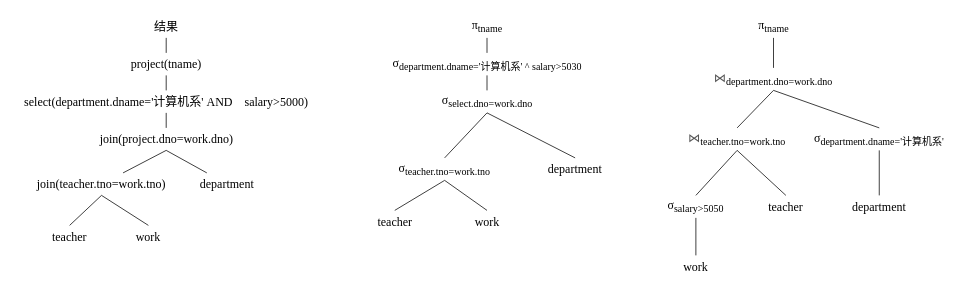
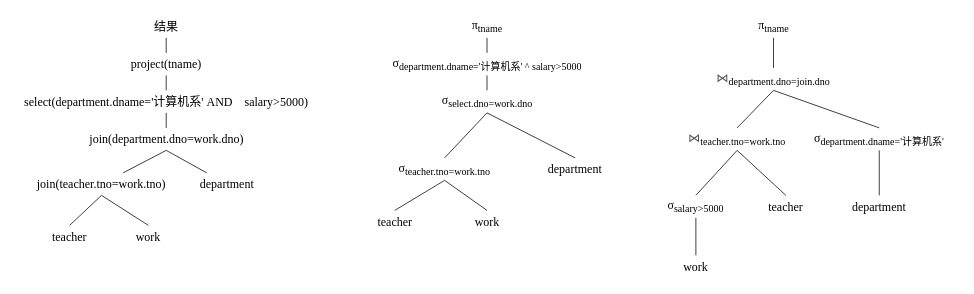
node "σdepartment.dname='计算机系' ^ salary>5030": label "σdepartment.dname='计算机系' ^ salary>5030" -> "σdepartment.dname='计算机系' ^ salary>5000"
node "⋈department.dno=work.dno": label "⋈department.dno=work.dno" -> "⋈department.dno=join.dno"
node "join(project.dno=work.dno)": label "join(project.dno=work.dno)" -> "join(department.dno=work.dno)"
node "σsalary>5050": label "σsalary>5050" -> "σsalary>5000"
